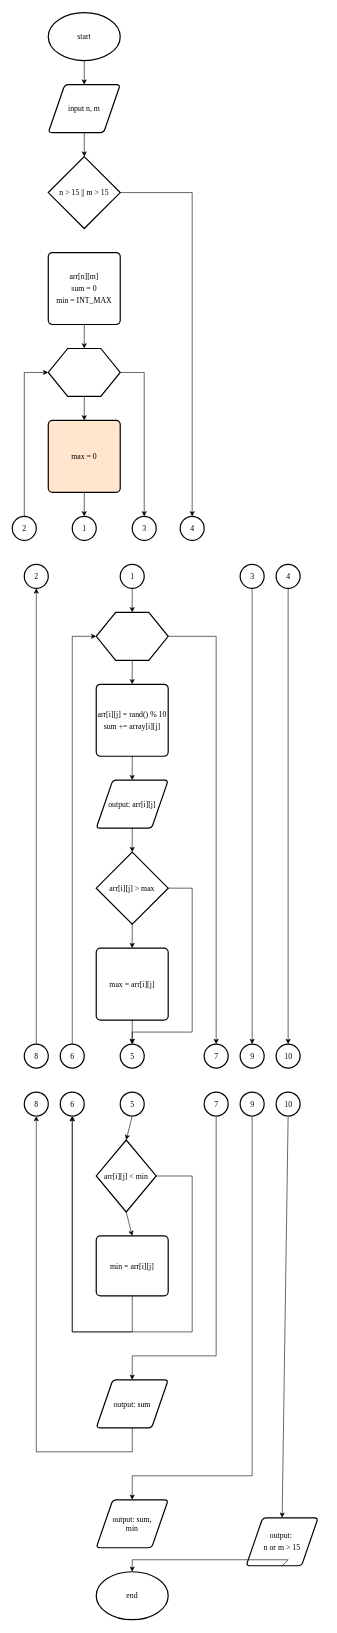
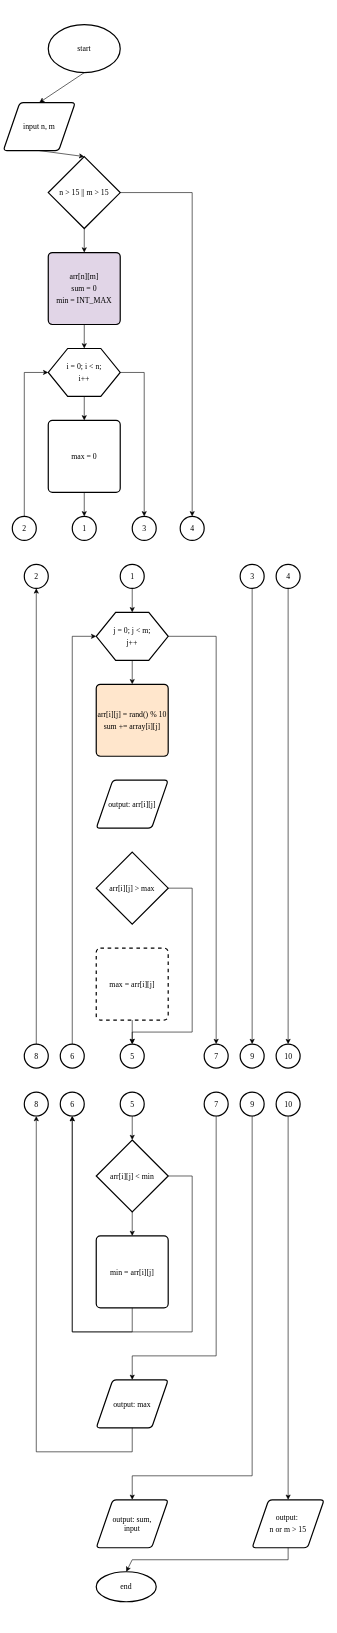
node "start": moved (84, 36) -> (84, 48)
node "input n, m": moved (84, 108) -> (39, 126)
edge "n > 15 || m > 15" -> "arr[n][m] sum = 0 min = INT_MAX": added
node "arr[n][m] sum = 0 min = INT_MAX": fillcolor #ffffff -> #e1d5e7
node "i = 0; i < n; i++": added
node "max = 0": fillcolor #ffe6cc -> #ffffff
node "j = 0; j < m; j++": added
node "arr[i][j] = rand() % 10 sum += array[i][j]": fillcolor #ffffff -> #ffe6cc
edge "arr[i][j] = rand() % 10 sum += array[i][j]" -> "output: arr[i][j]": removed
edge "output: arr[i][j]" -> "arr[i][j] > max": removed
edge "arr[i][j] > max" -> "max = arr[i][j]": removed
node "max = arr[i][j]": style solid -> dashed
node "arr[i][j] < min": size 60x72 -> 72x72
node "min = arr[i][j]": size 72x60 -> 72x72
node "output: sum": label "output: sum" -> "output: max"
node "output: sum, min": label "output: sum, min" -> "output: sum, input"
node "output: n or m > 15": moved (282, 1542) -> (288, 1524)
node "end": size 72x48 -> 60x30
